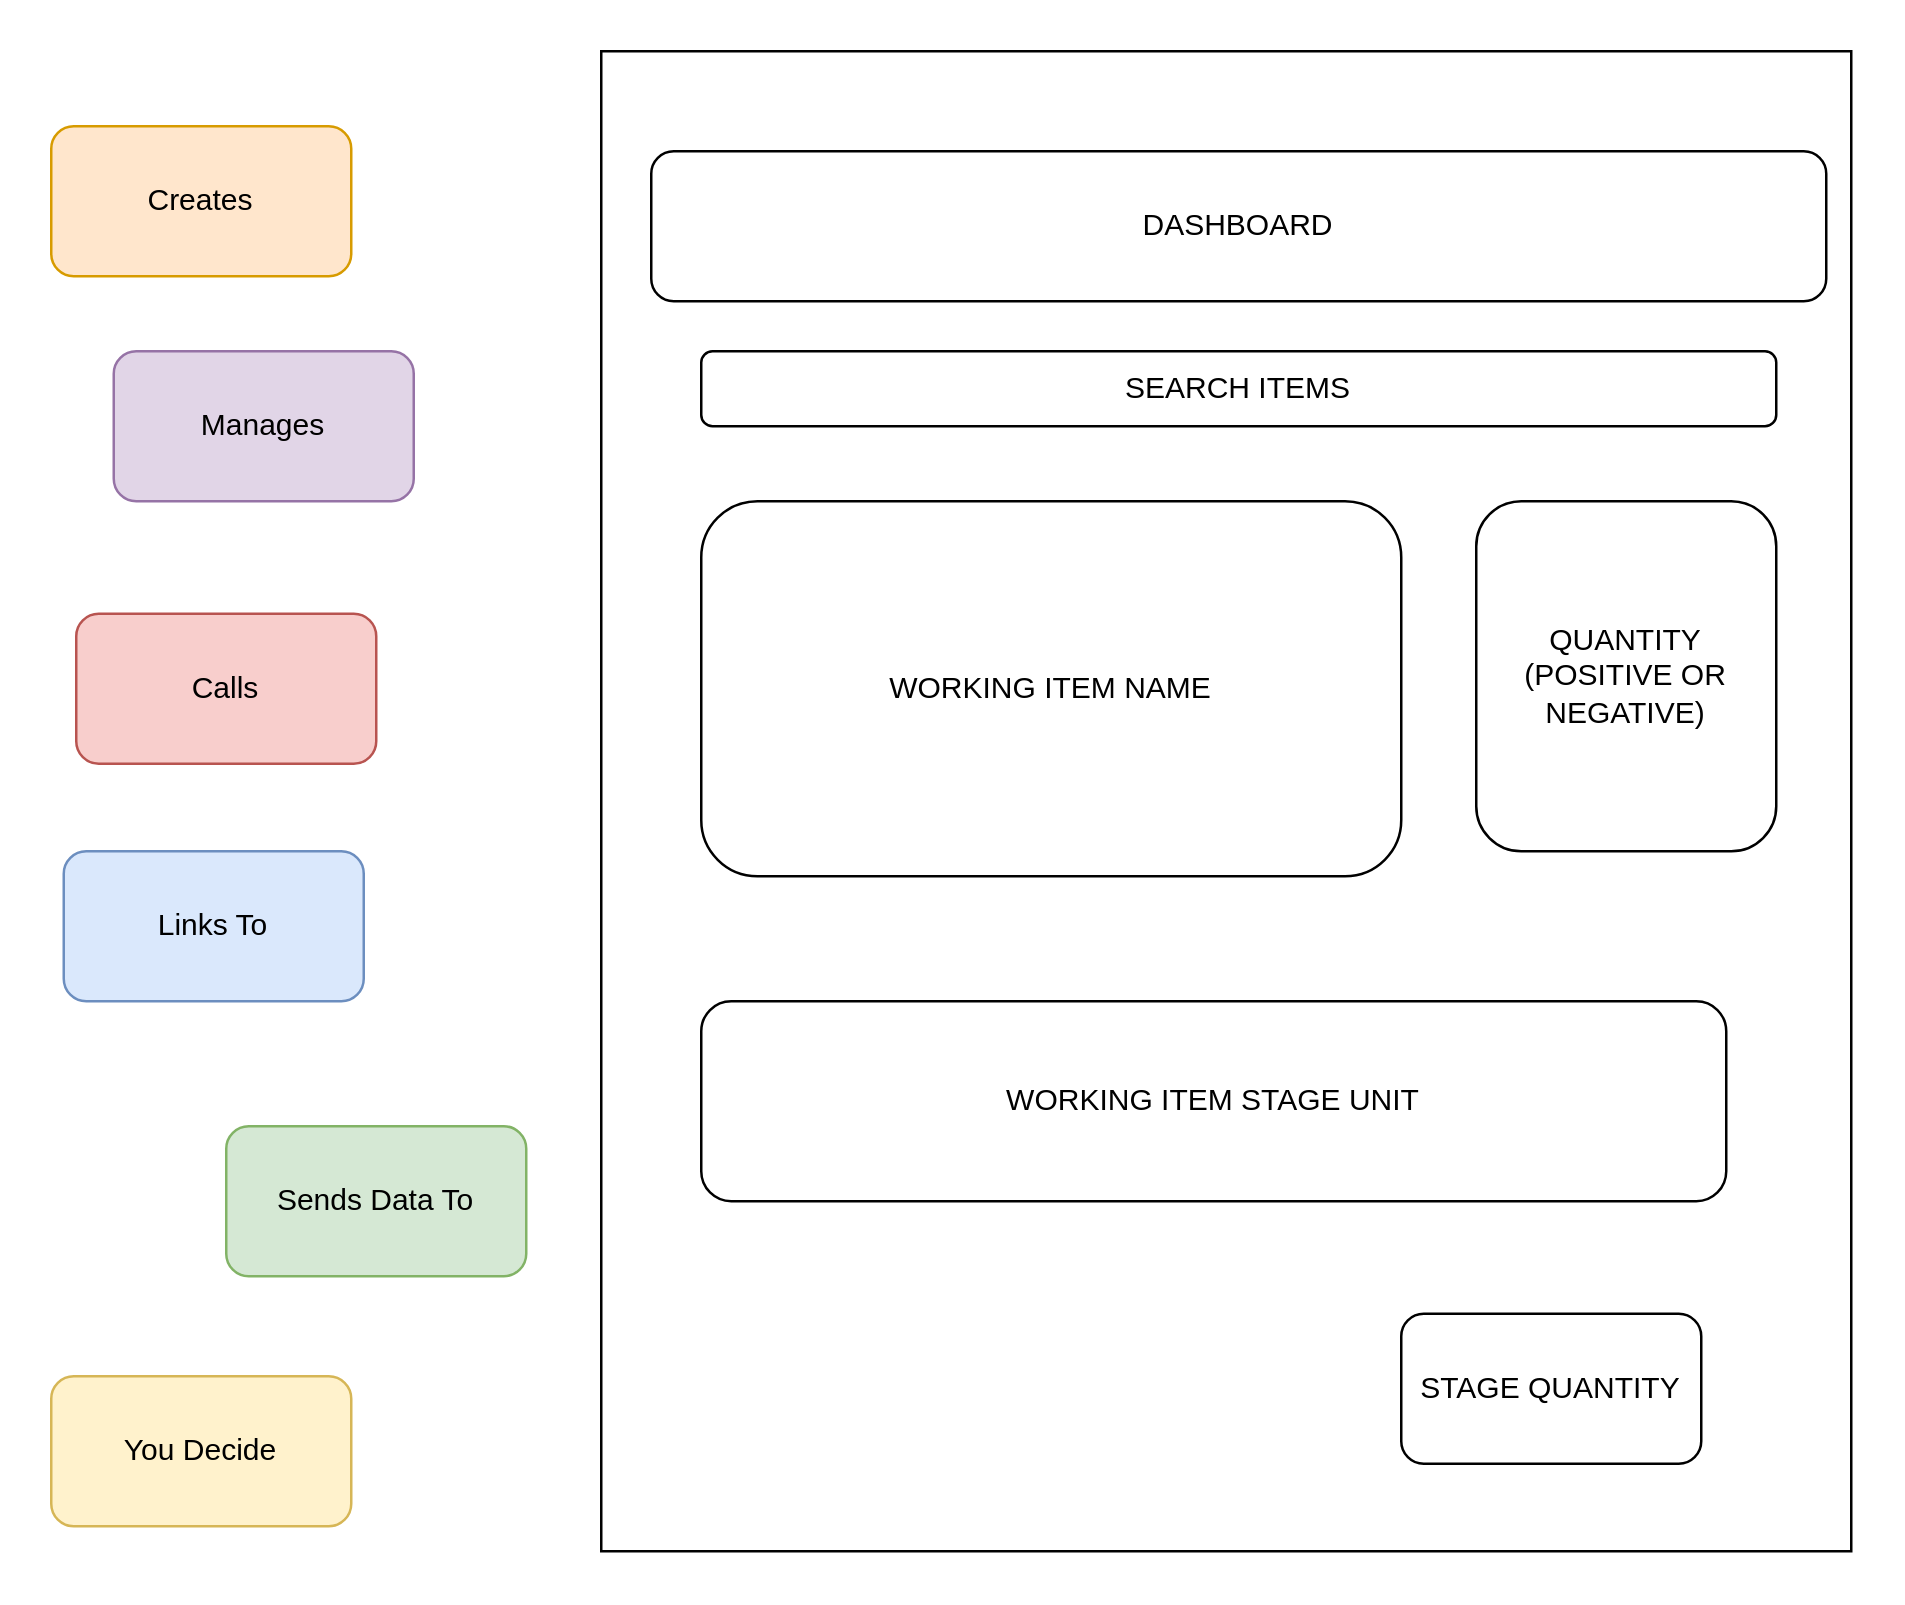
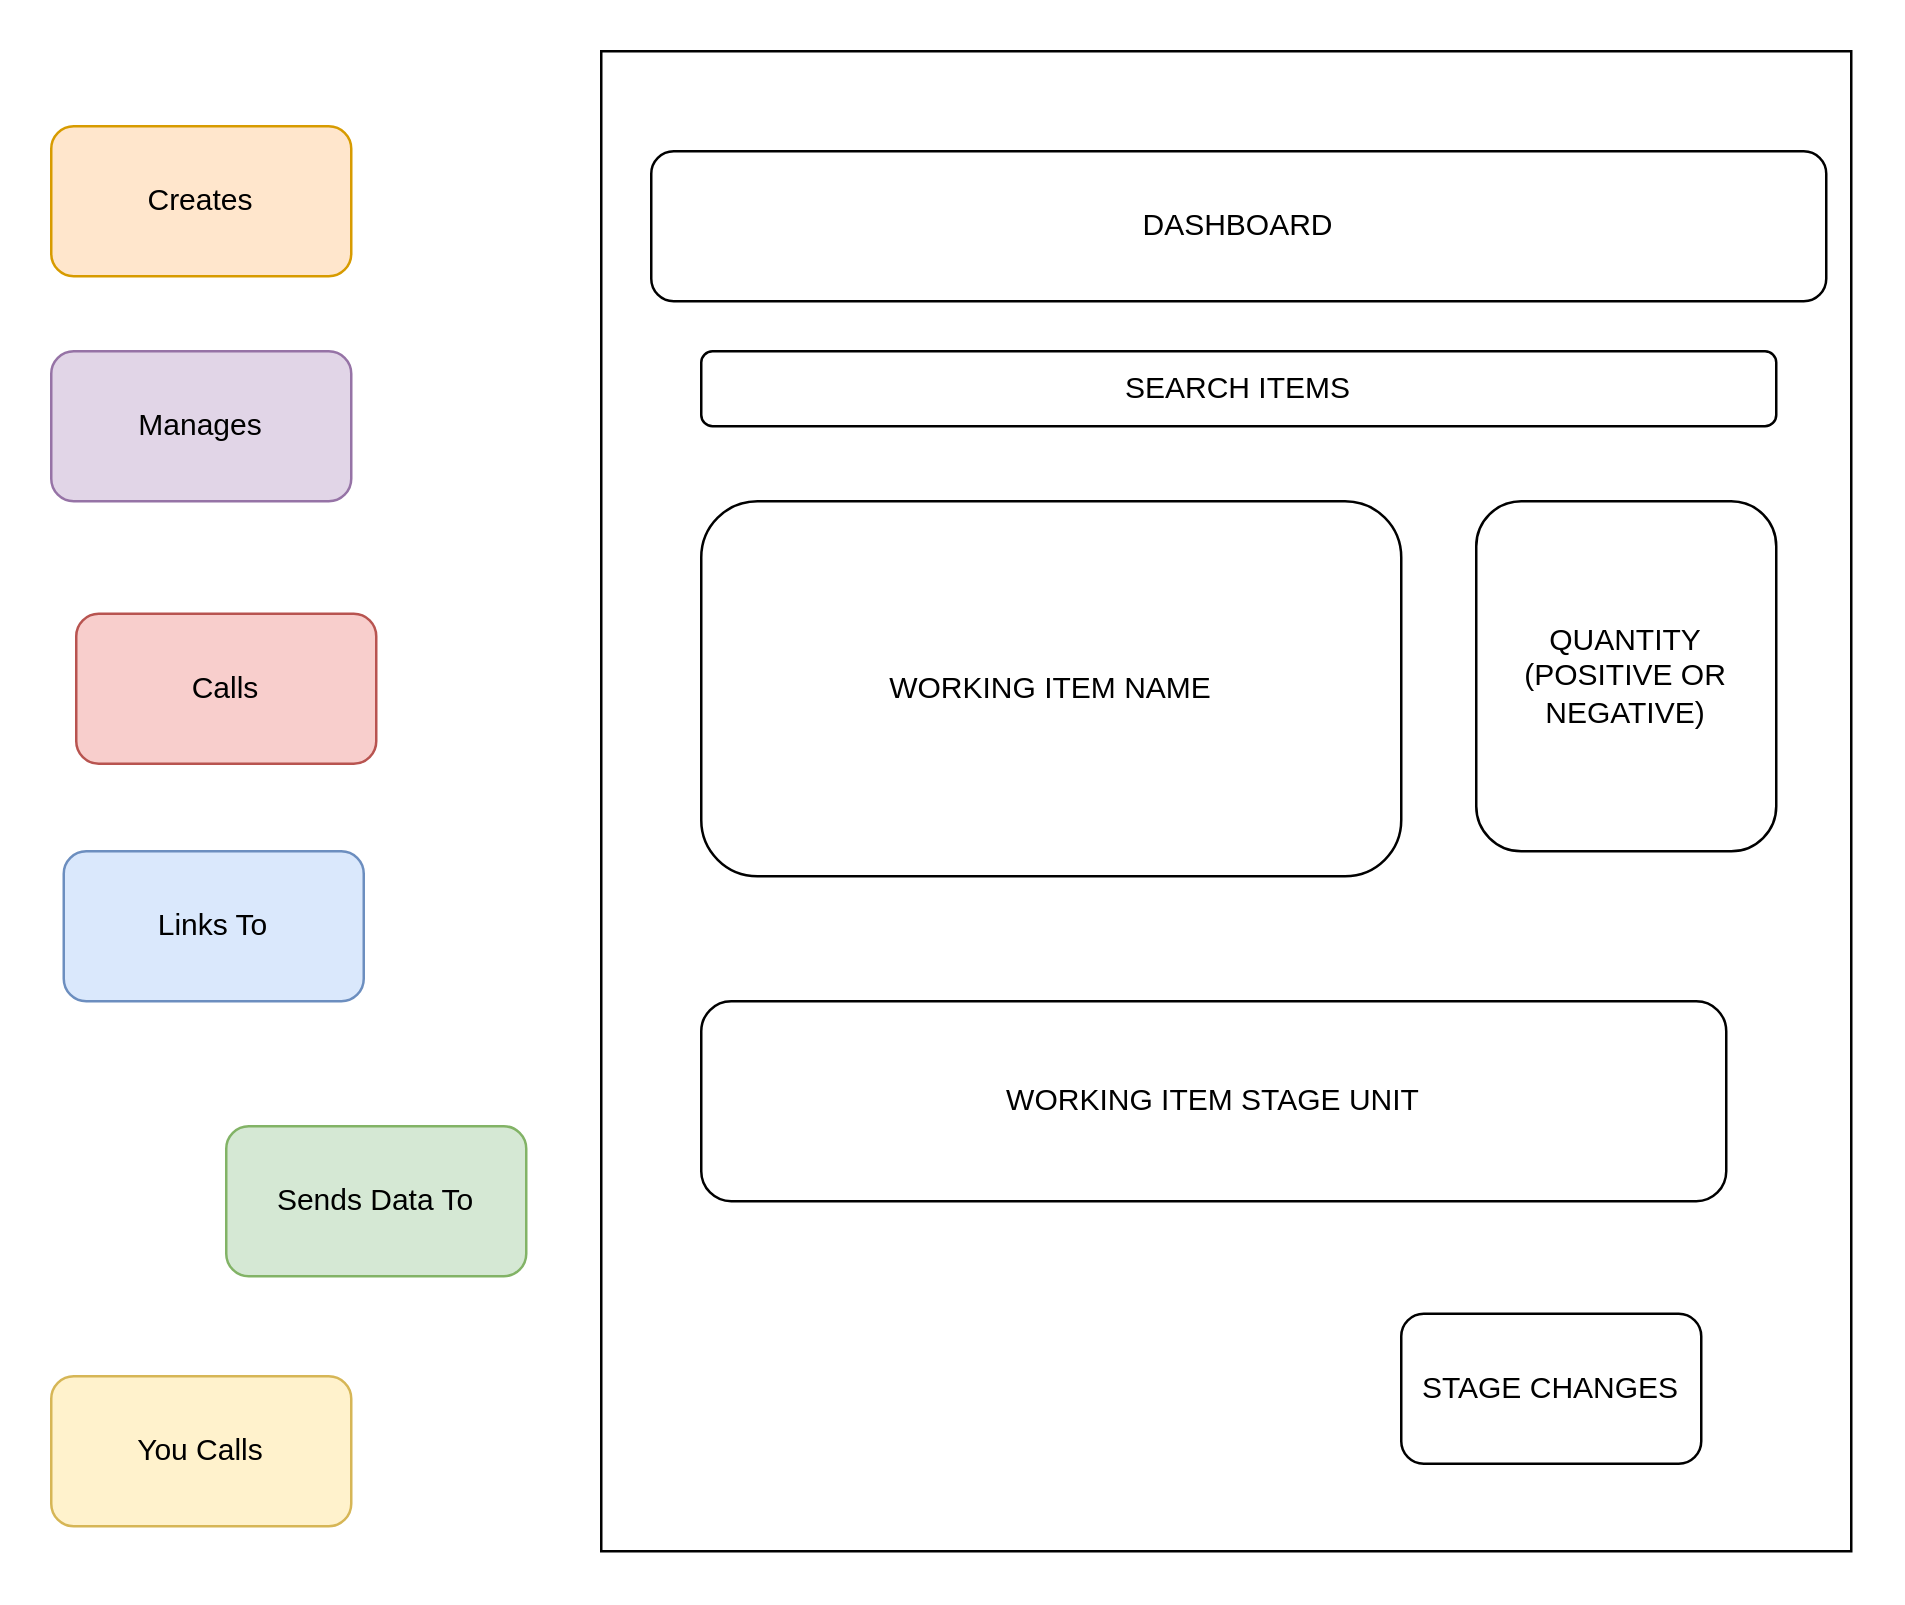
node "Manages": moved (264, 426) -> (201, 426)
node "STAGE QUANTITY": label "STAGE QUANTITY" -> "STAGE CHANGES"
node "You Decide": label "You Decide" -> "You Calls"
